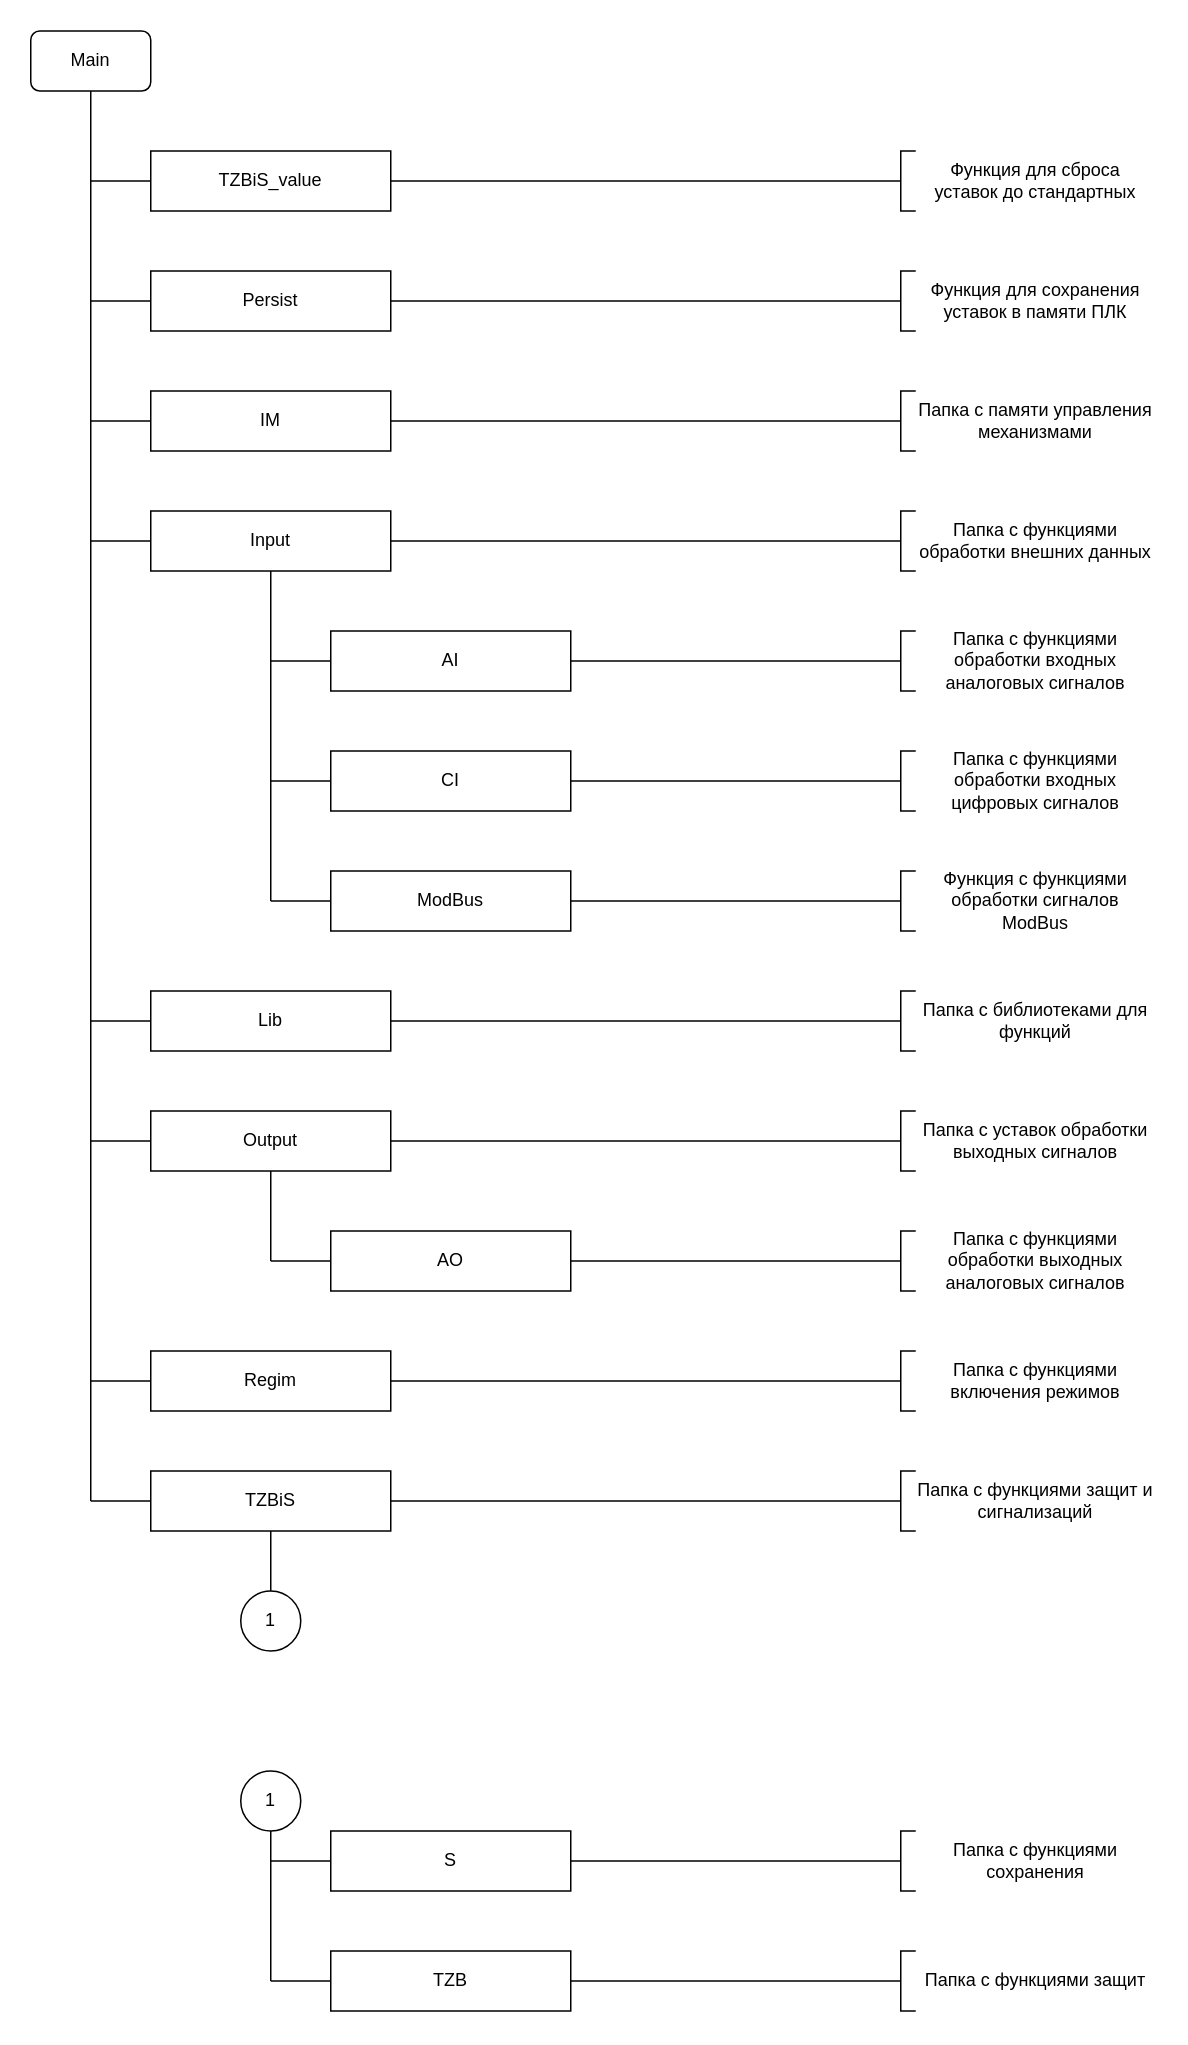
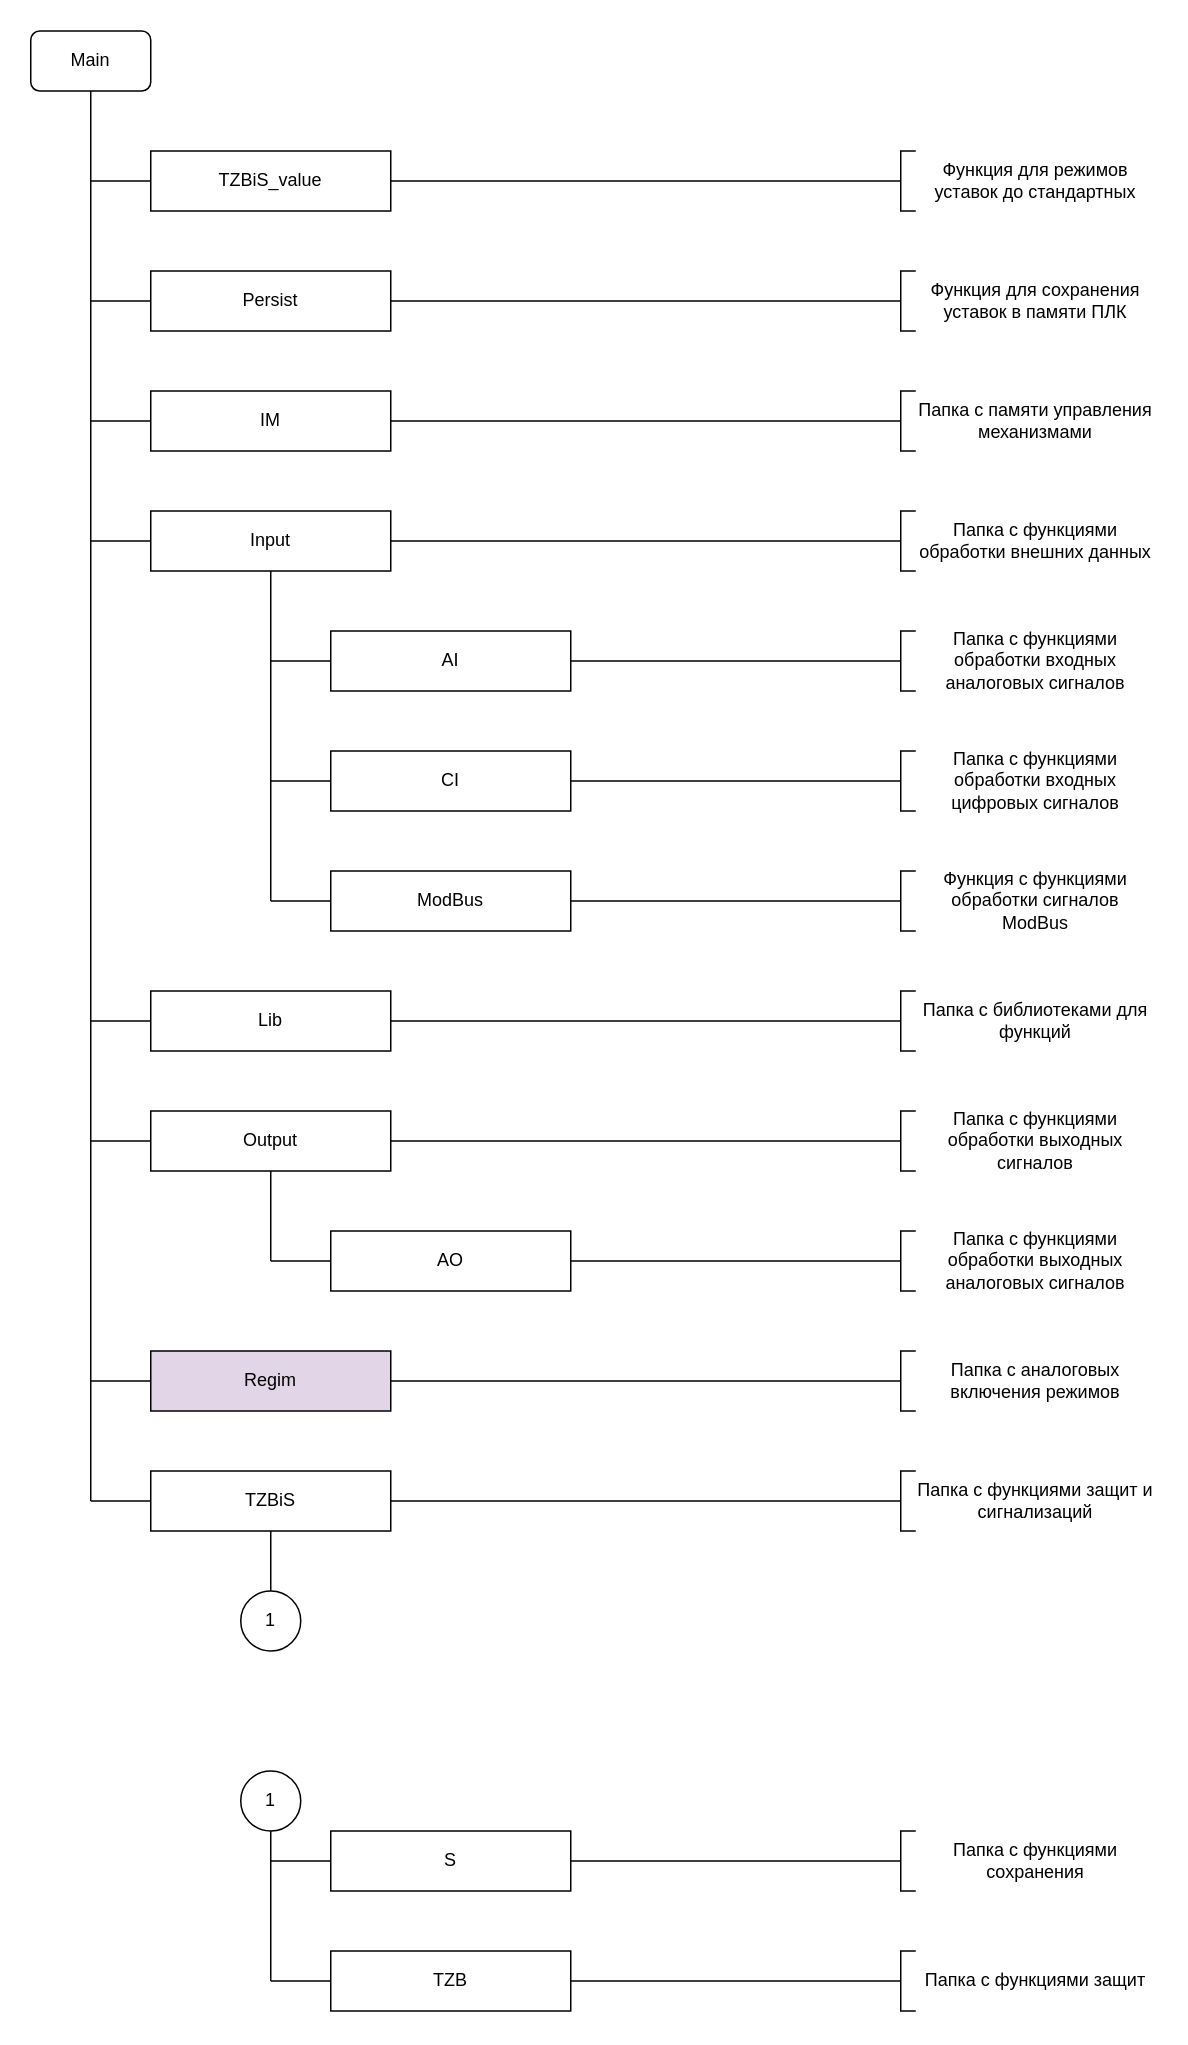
node "Функция для сброса уставок до стандартных": label "Функция для сброса уставок до стандартных" -> "Функция для режимов уставок до стандартных"
node "Папка с уставок обработки выходных сигналов": label "Папка с уставок обработки выходных сигналов" -> "Папка с функциями обработки выходных сигналов"
node "Regim": fillcolor #ffffff -> #e1d5e7
node "Папка с функциями включения режимов": label "Папка с функциями включения режимов" -> "Папка с аналоговых включения режимов"
